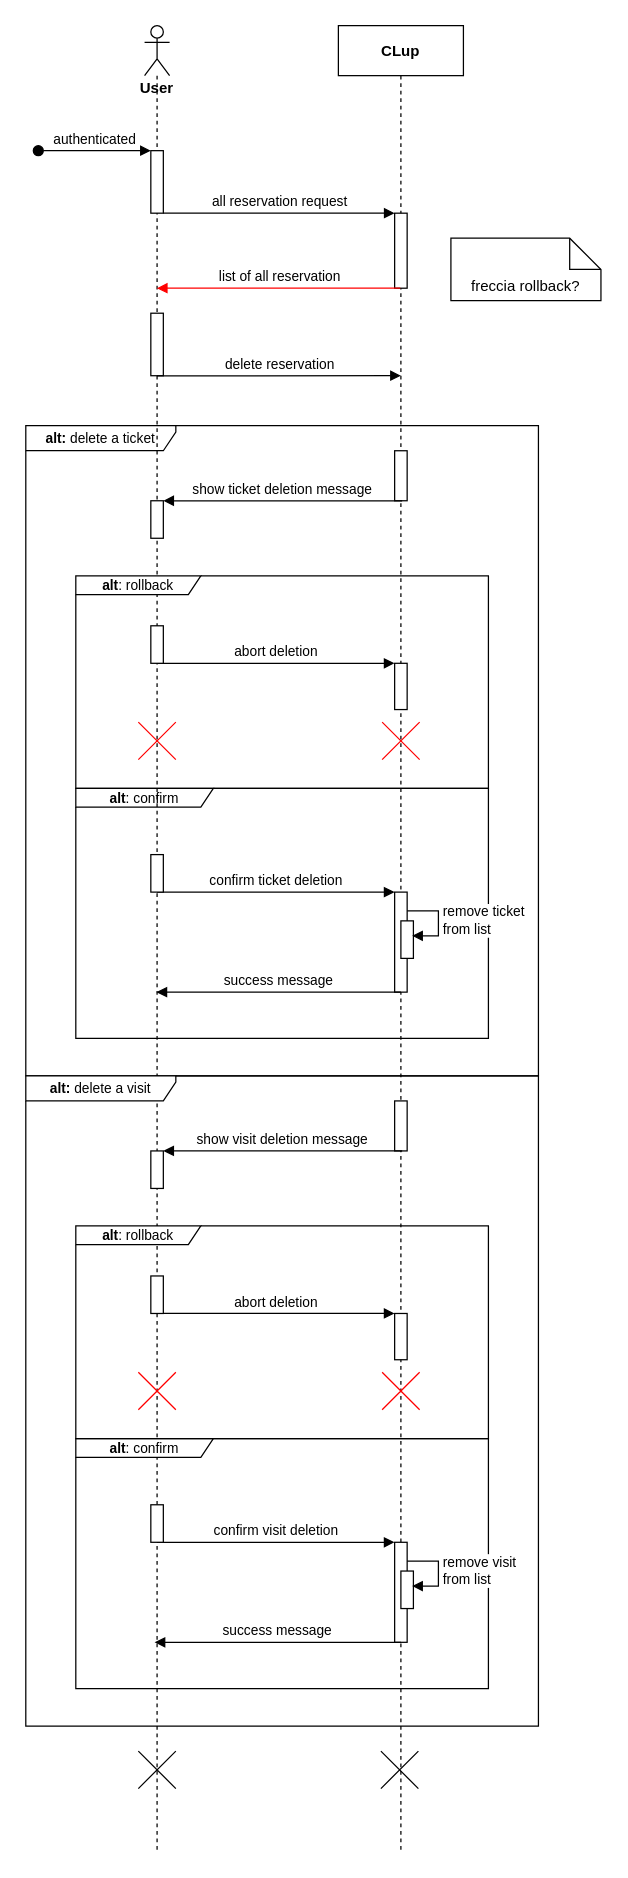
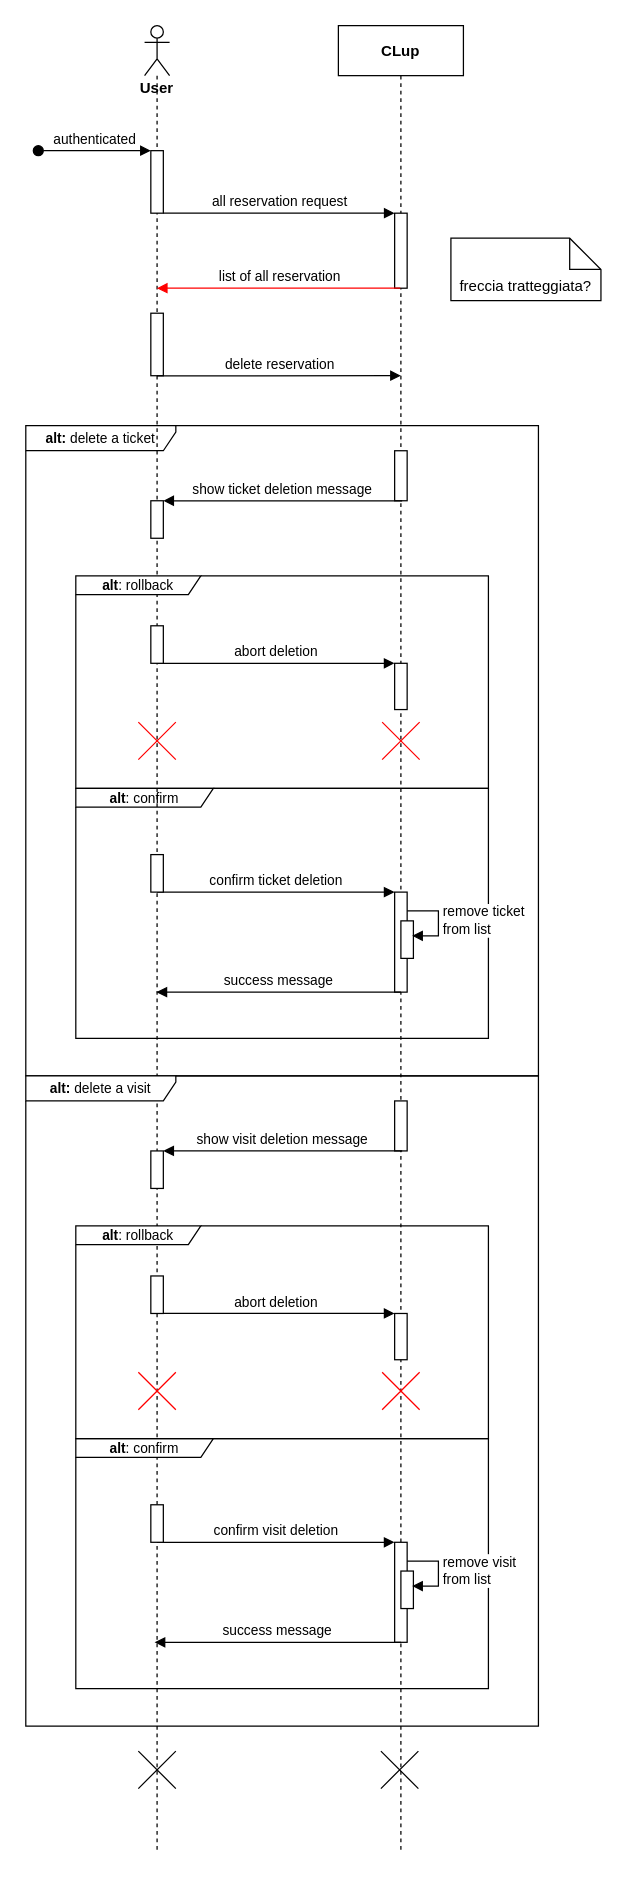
node "freccia rollback?": label "freccia rollback?" -> "freccia tratteggiata?"
